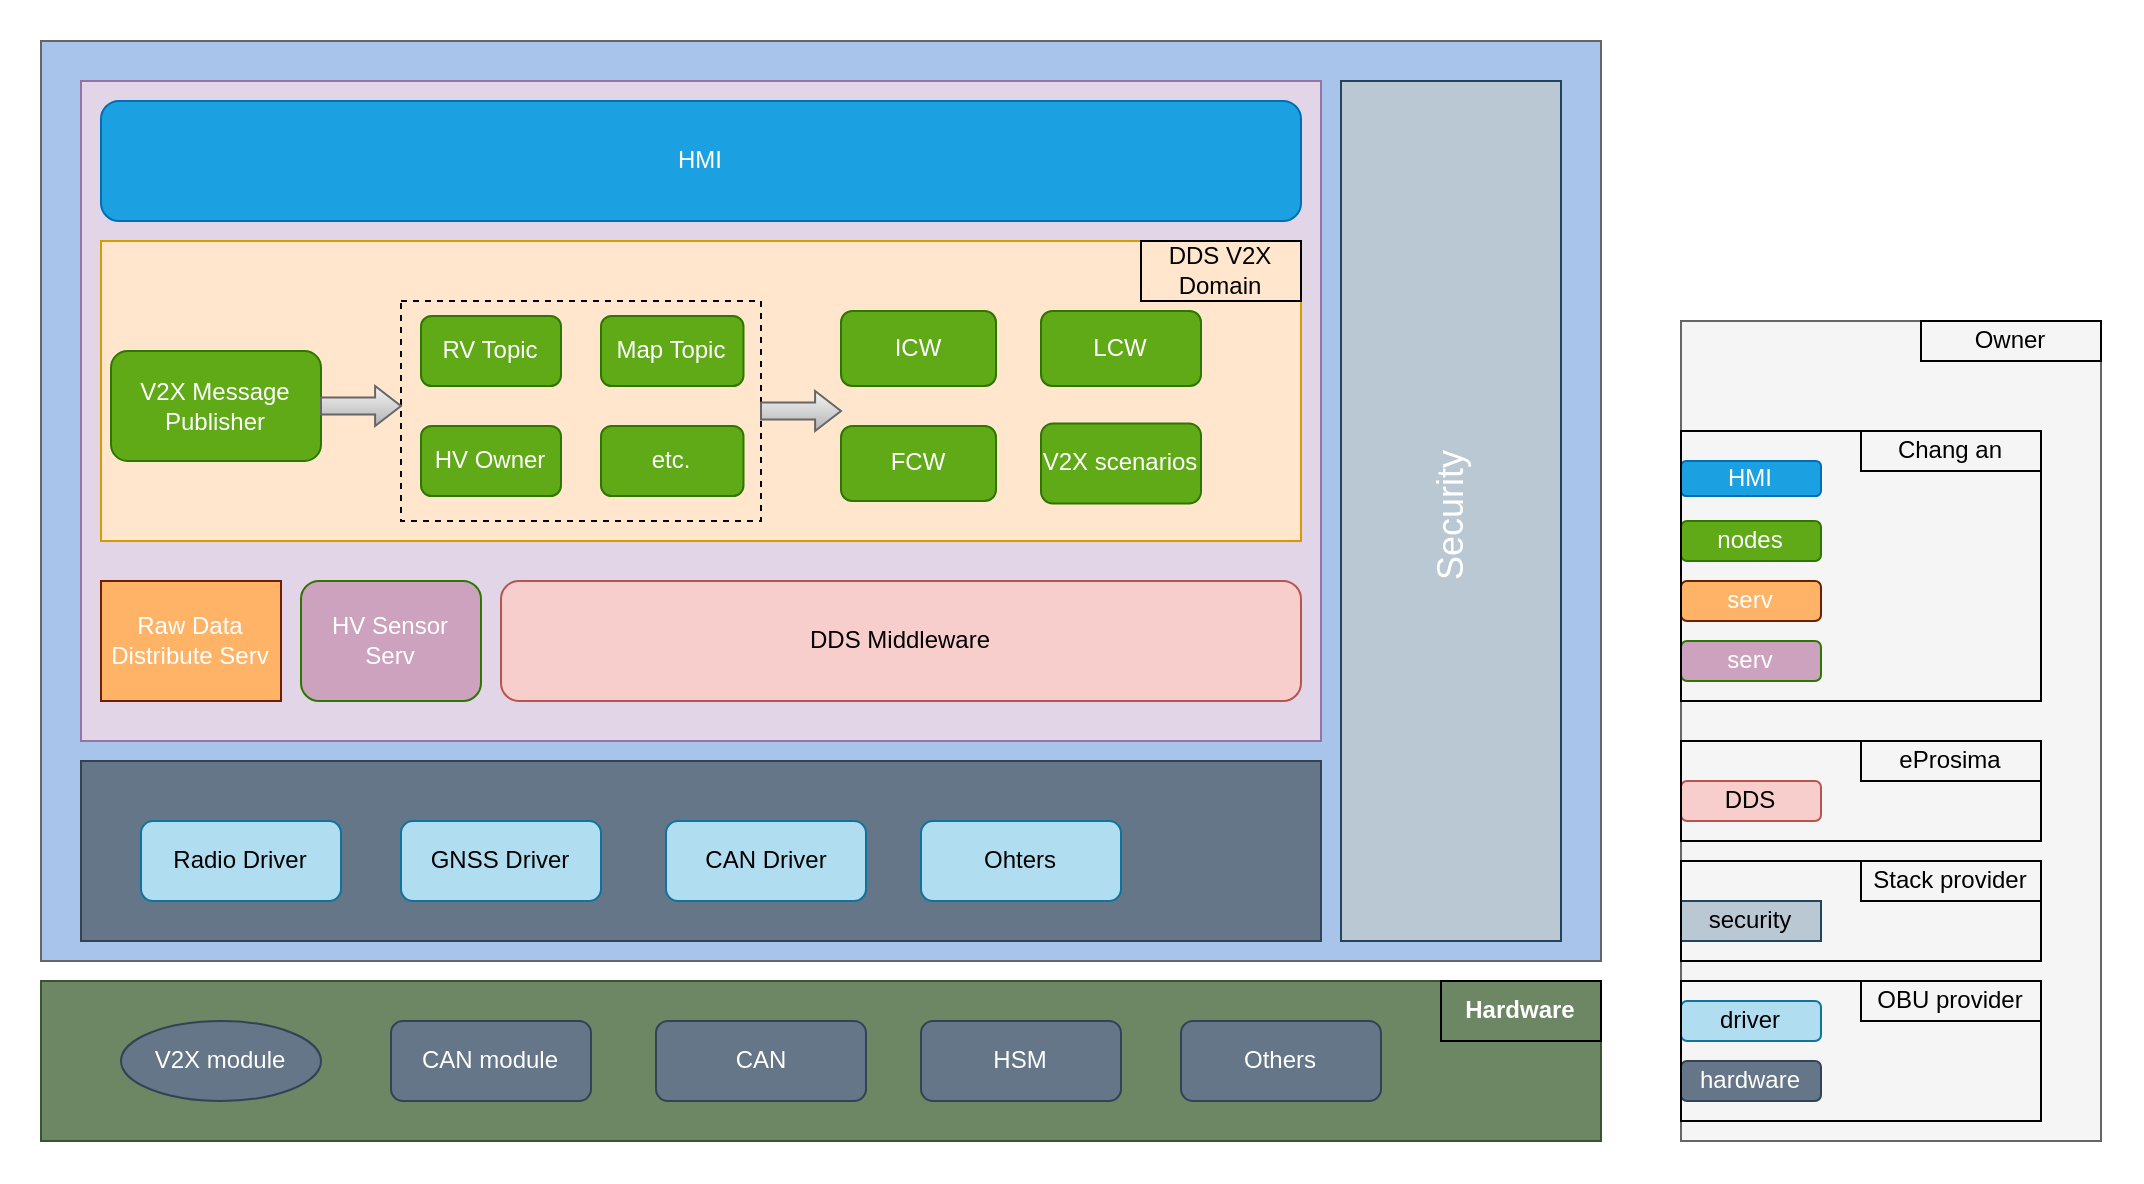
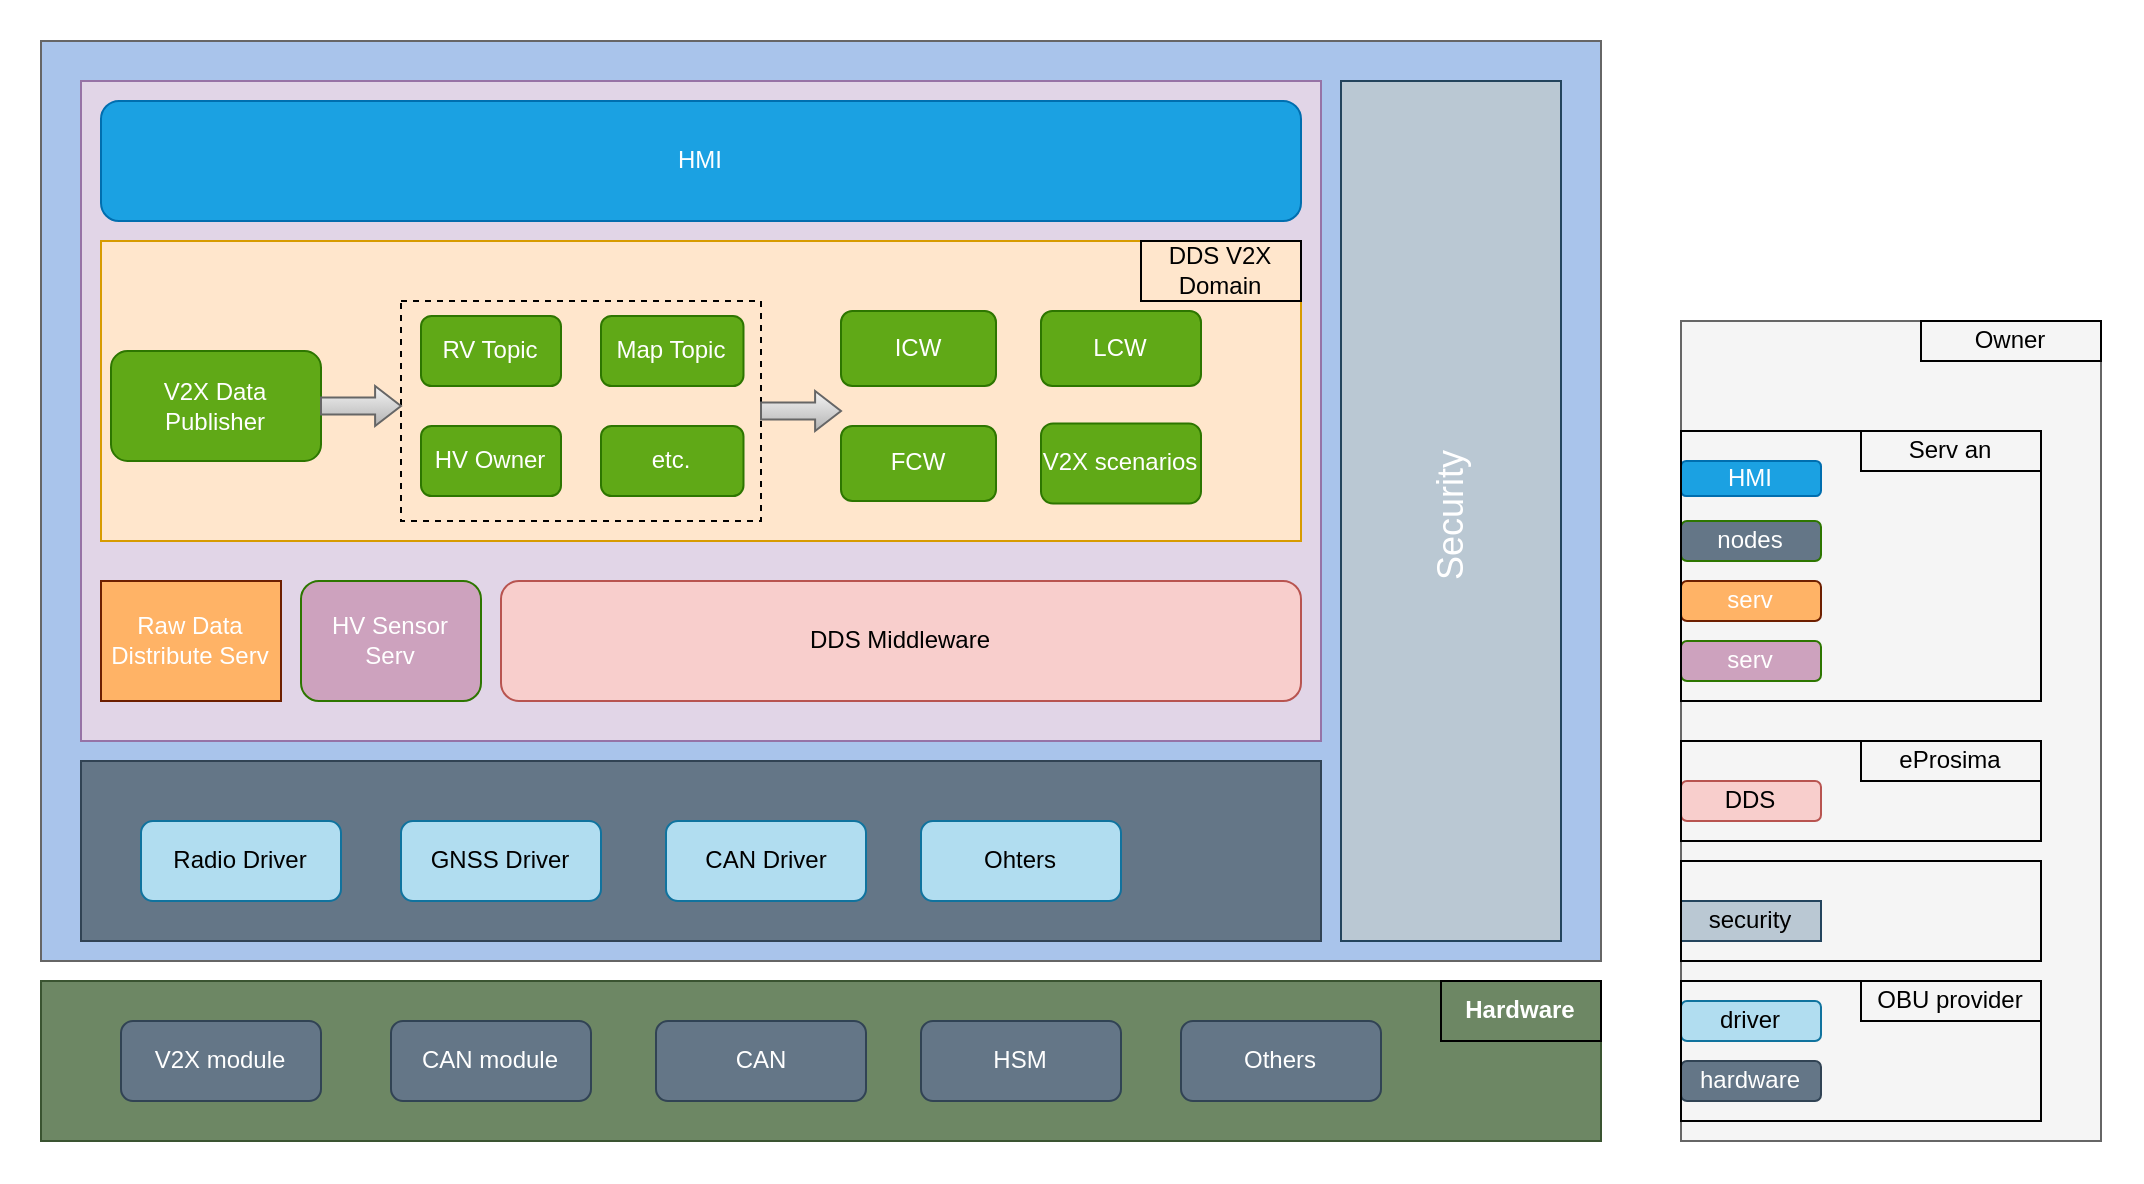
node "V2X Message Publisher": label "V2X Message Publisher" -> "V2X Data Publisher"
node "Chang an": label "Chang an" -> "Serv an"
node "nodes": fillcolor #60a917 -> #647687
node "Stack provider": removed
node "V2X module": shape ellipse -> rounded rectangle
